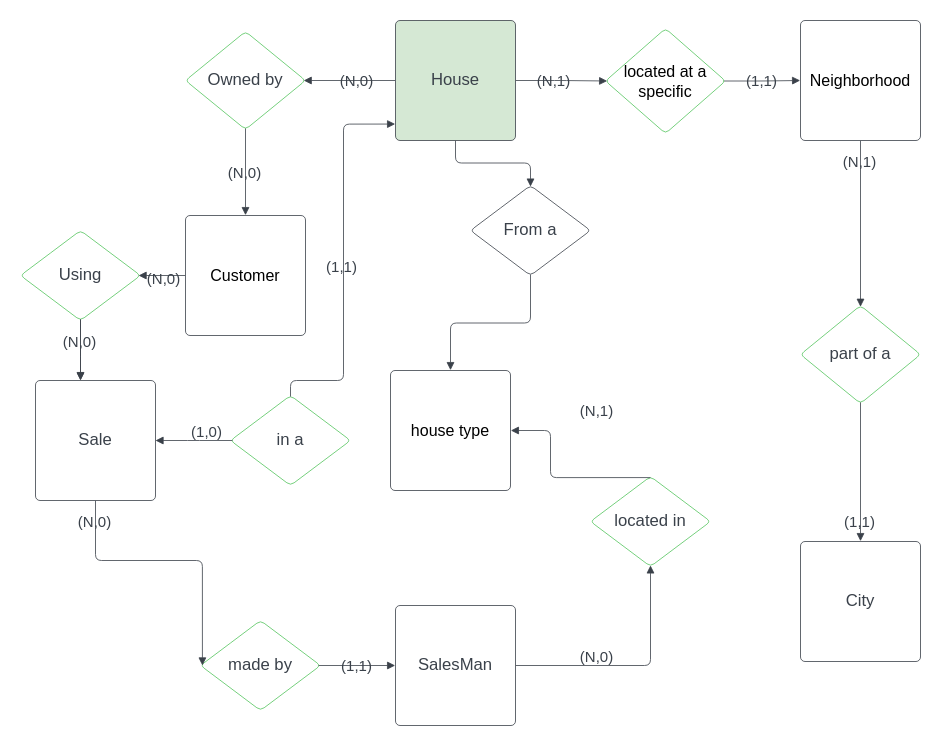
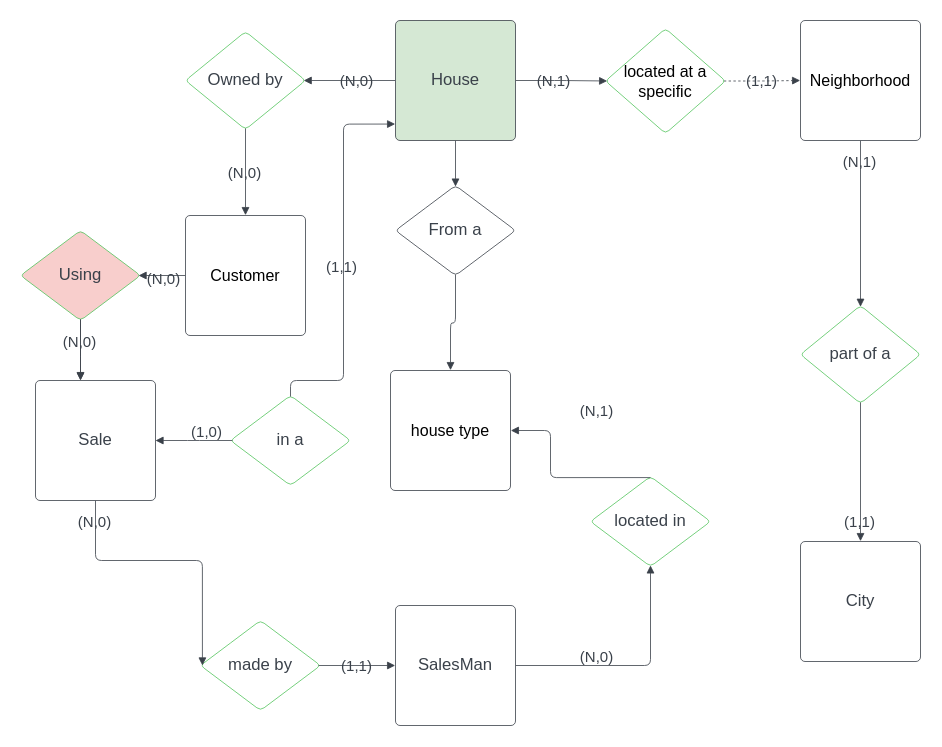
edge "located at a specific" -> "Neighborhood": style solid -> dashed
node "From a": moved (531, 231) -> (456, 231)
node "Using": fillcolor #ffffff -> #f8cecc
